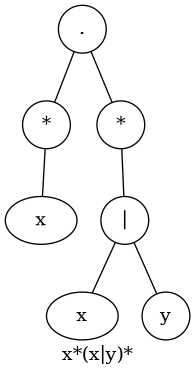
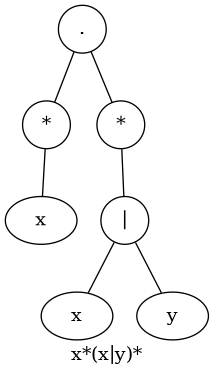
node "y": shape circle -> ellipse
